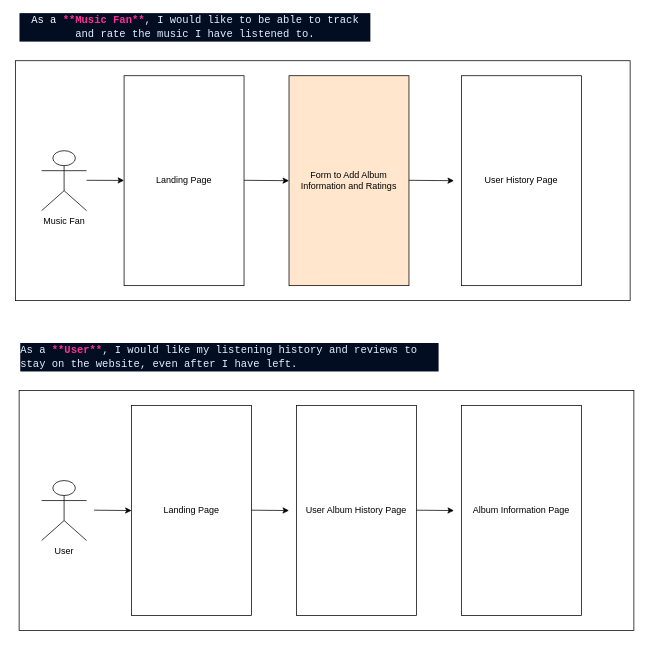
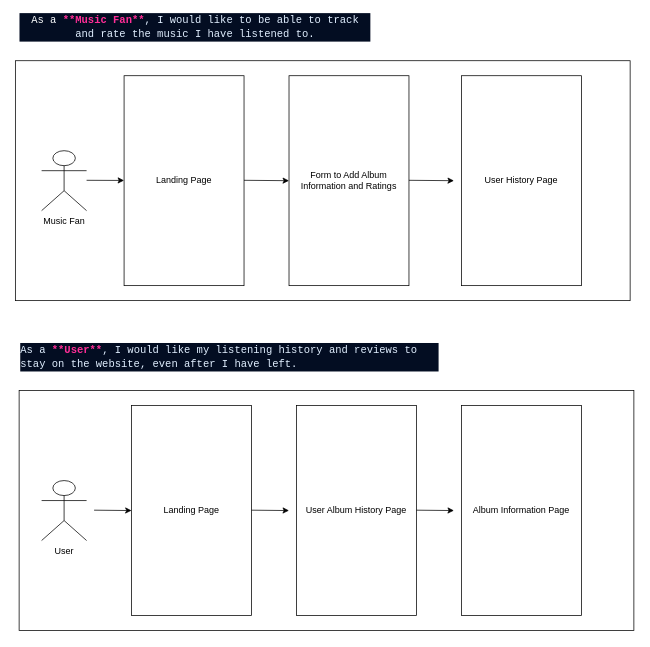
node "Form to Add Album Information and Ratings": fillcolor #ffe6cc -> #ffffff
